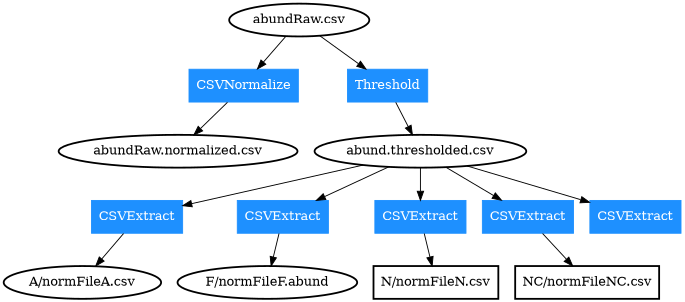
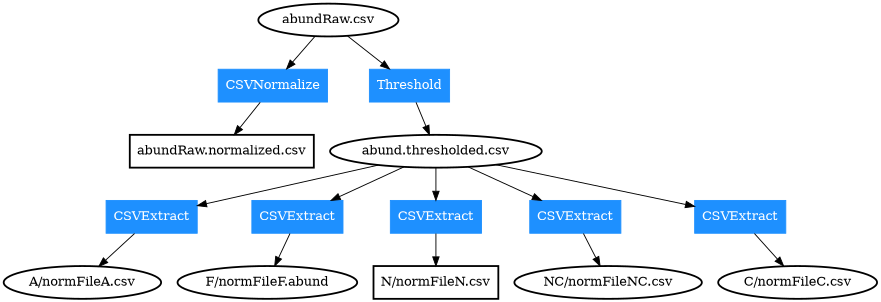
node "abundRaw.normalized.csv": shape ellipse -> box
node "NC/normFileNC.csv": shape box -> ellipse
node "C/normFileC.csv": added
